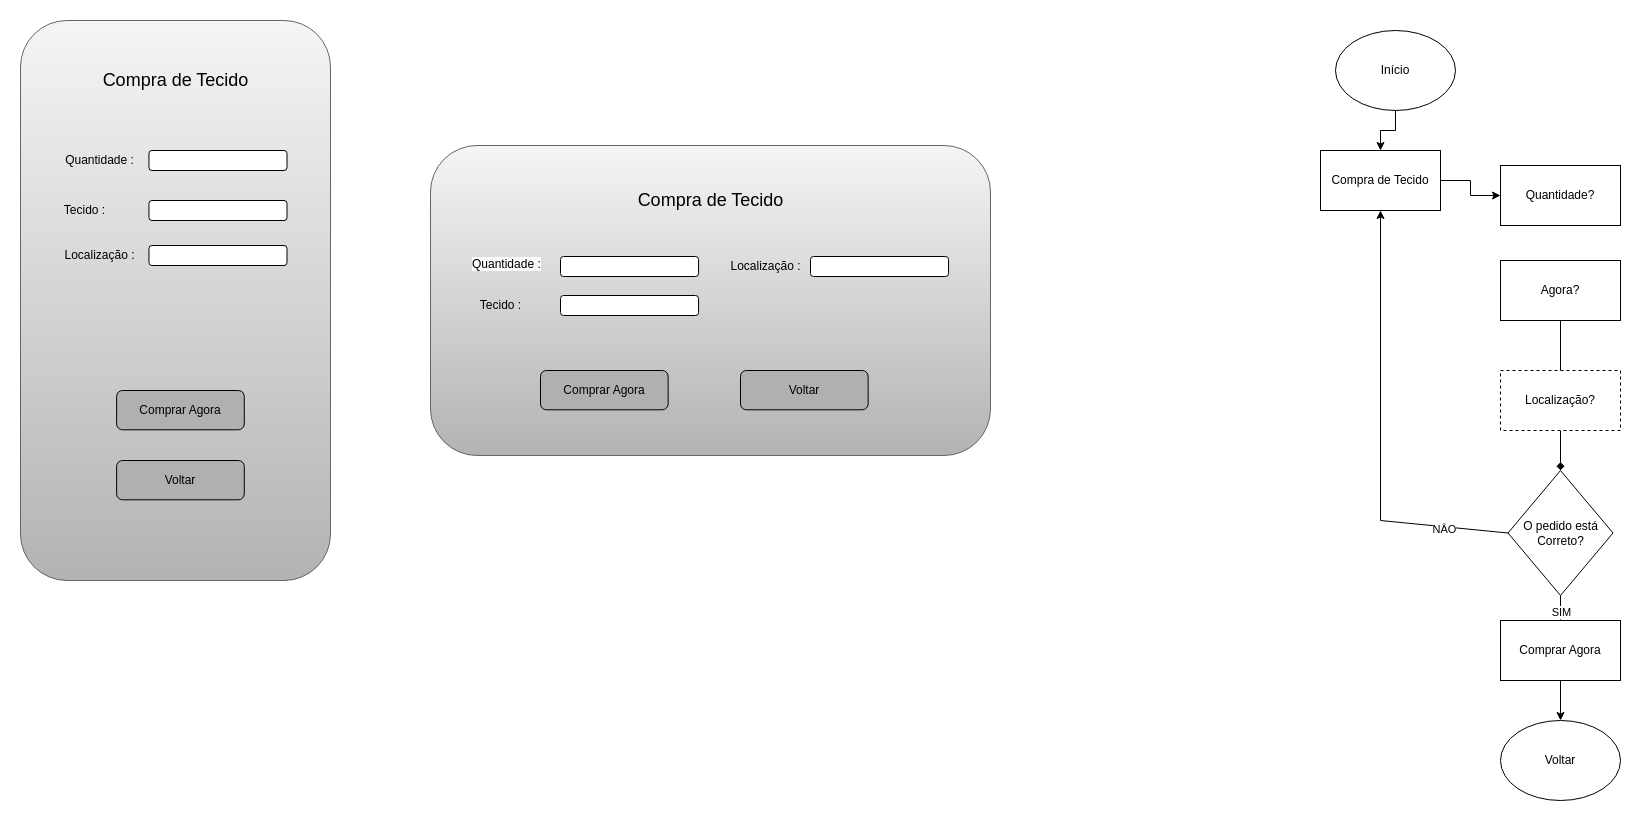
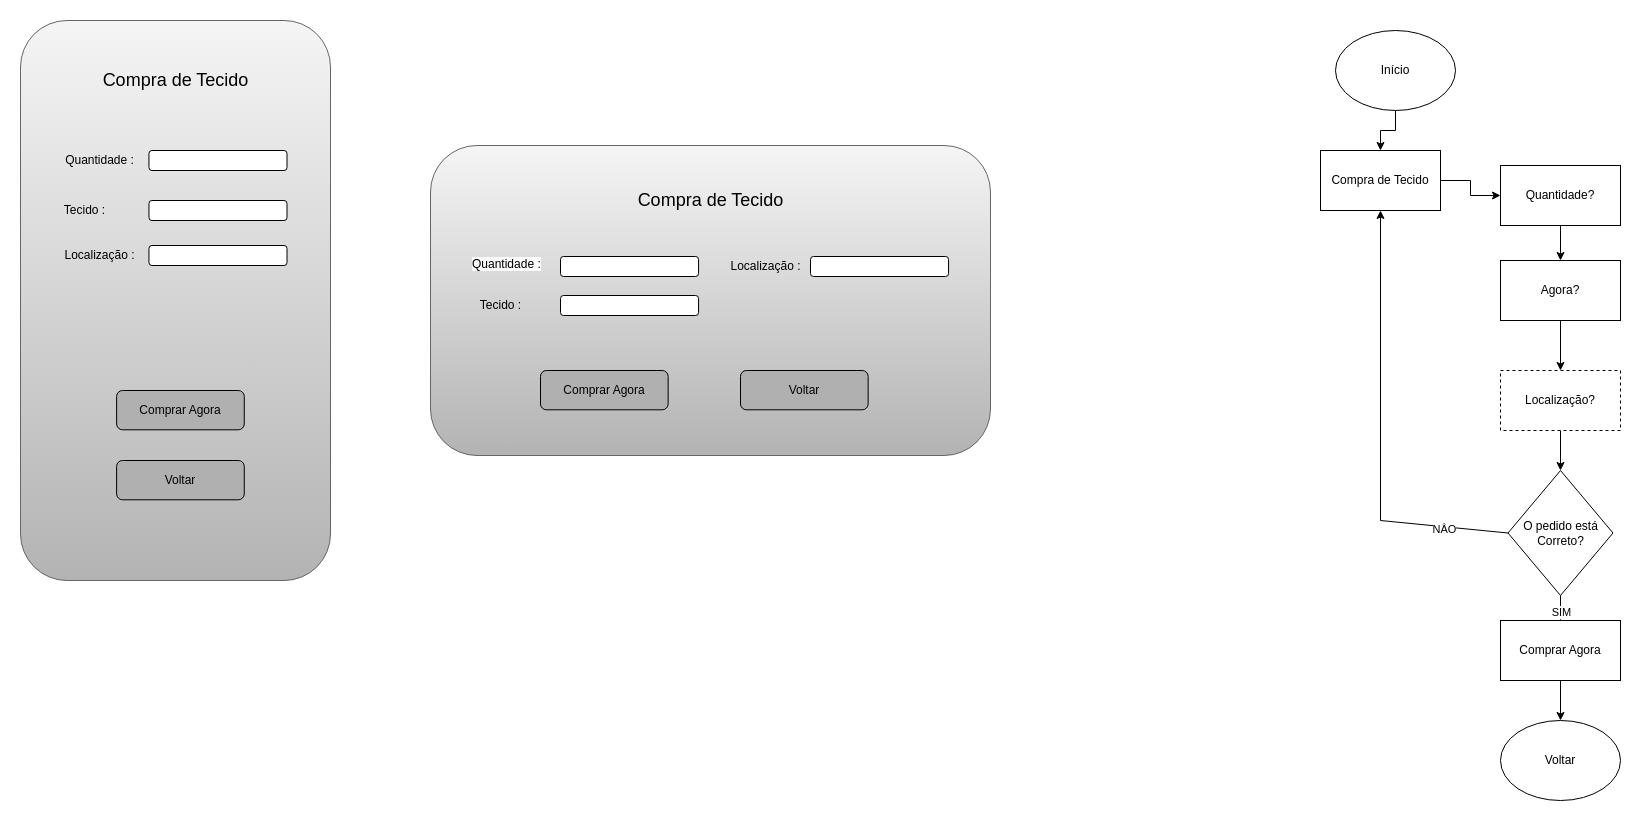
edge "Quantidade?" -> "Agora?": added
edge "Agora?" -- "Localização?": arrowhead none -> classic
edge "Localização?" -> "O pedido está Correto?": arrowhead diamond -> classic
